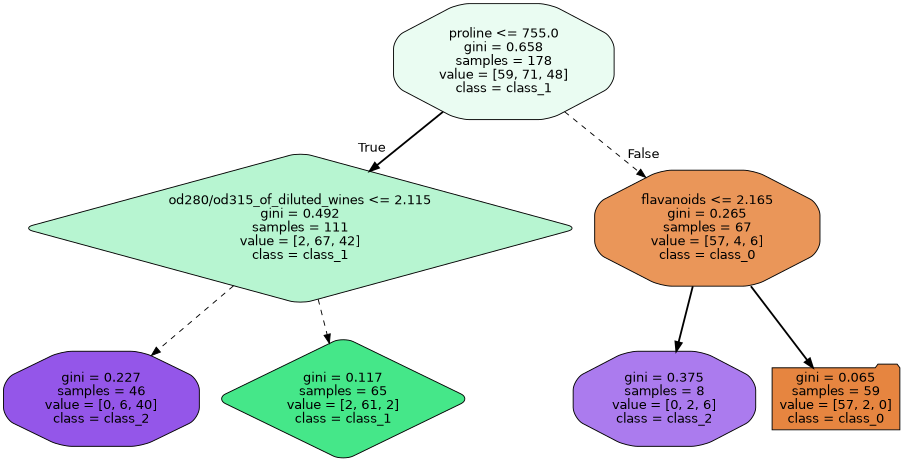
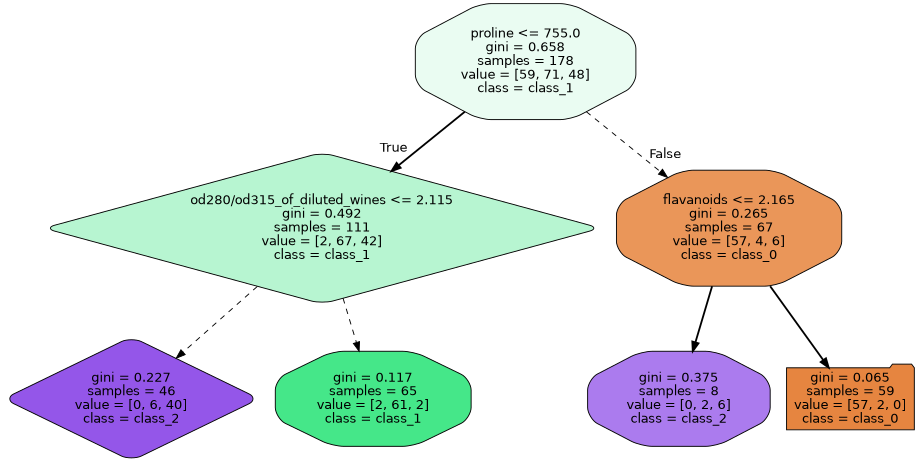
node "gini = 0.227 samples = 46 value = [0, 6, 40] class = class_2": shape octagon -> diamond
node "gini = 0.117 samples = 65 value = [2, 61, 2] class = class_1": shape diamond -> octagon
